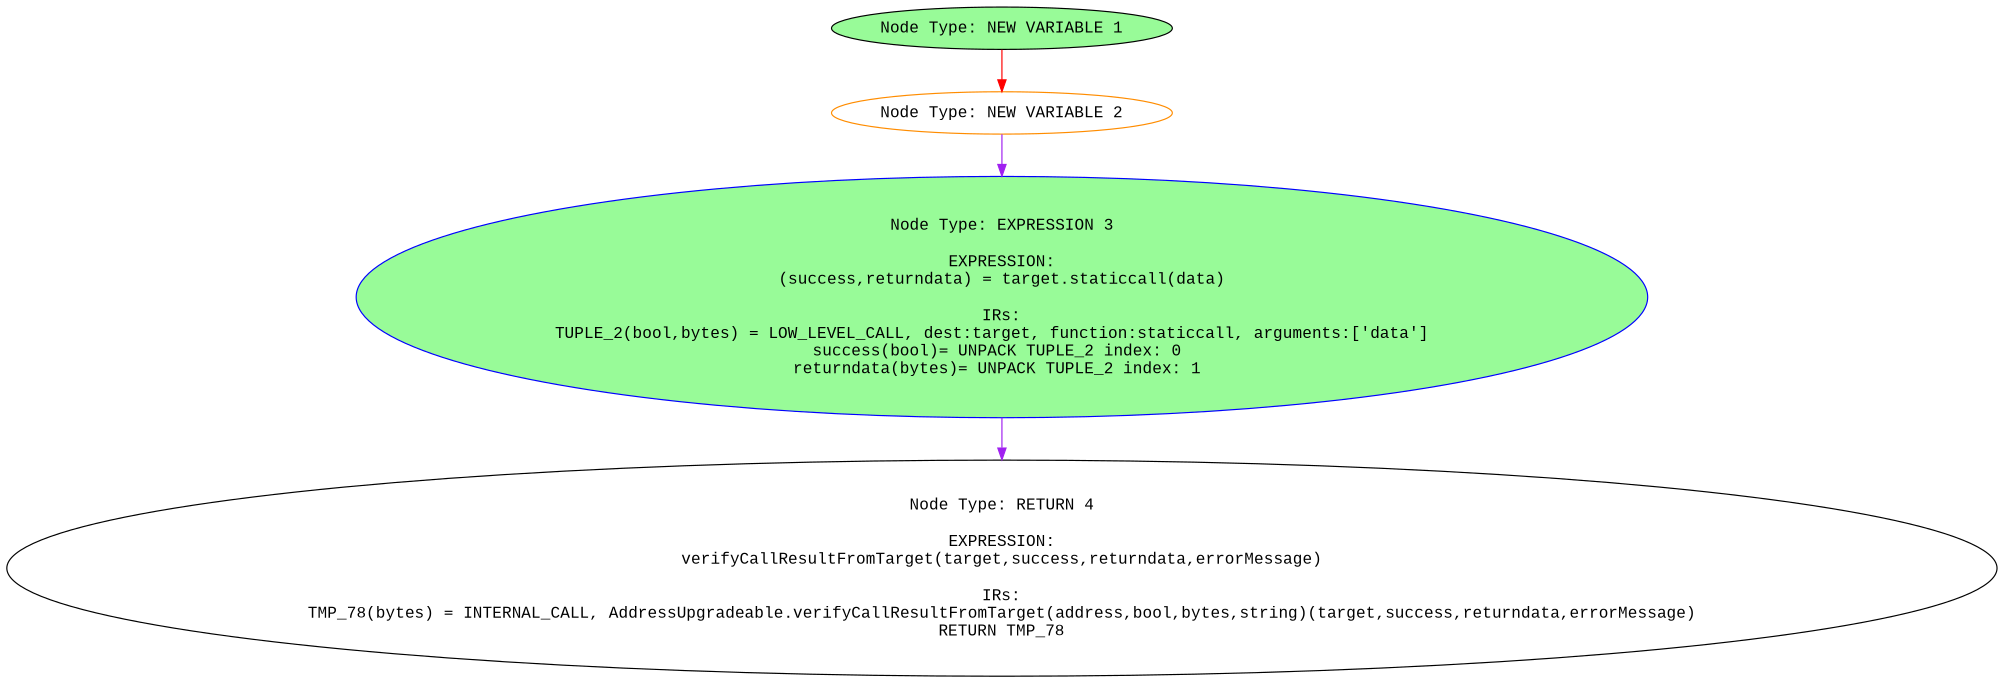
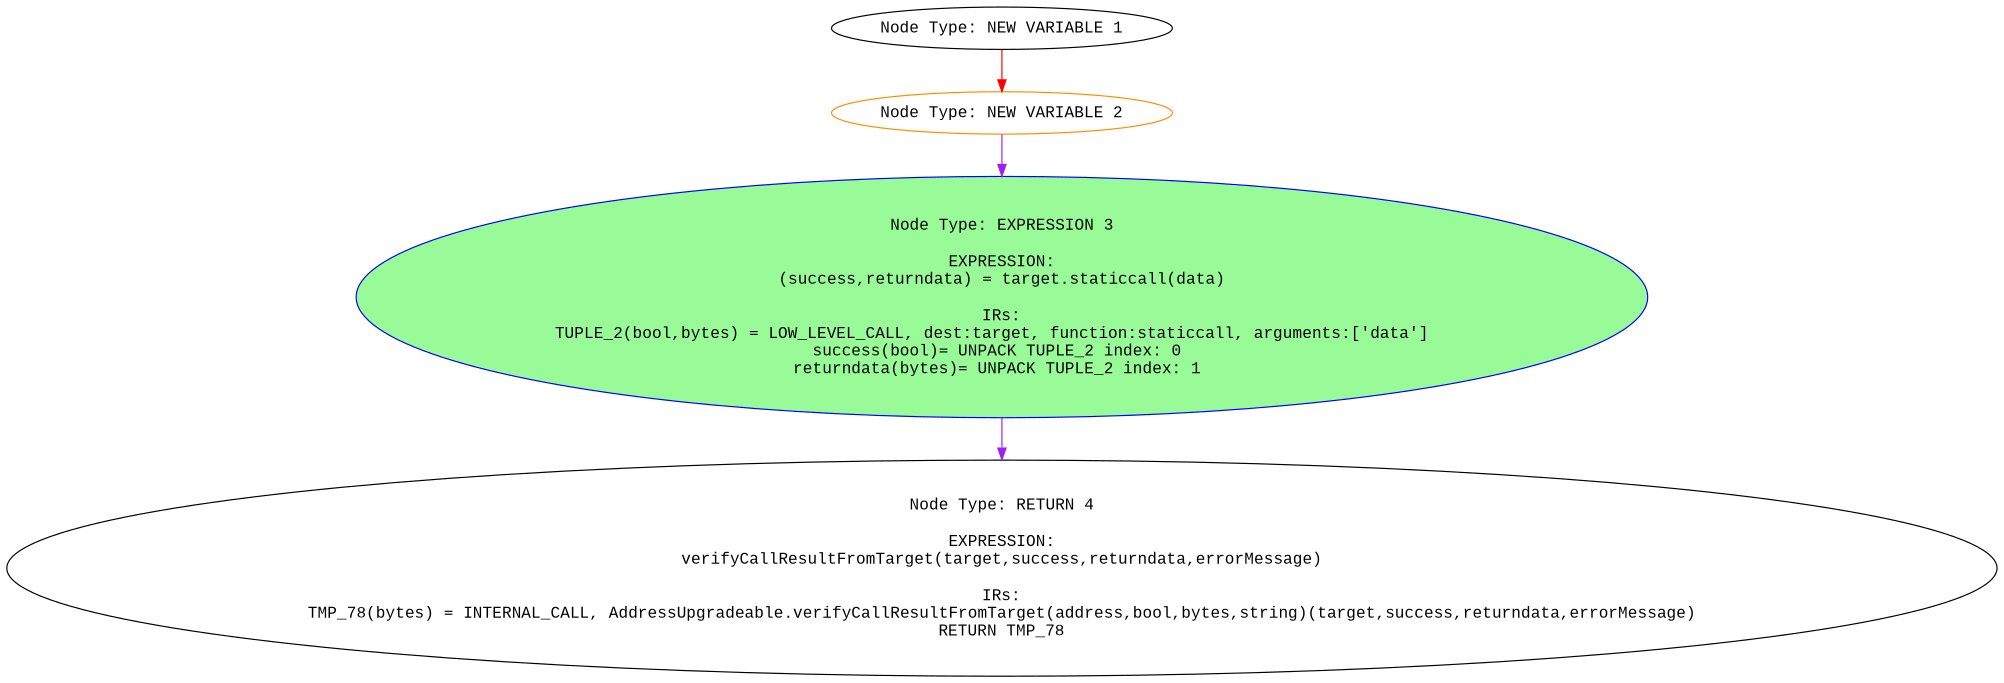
node "Node Type: NEW VARIABLE 1": fillcolor palegreen -> white
